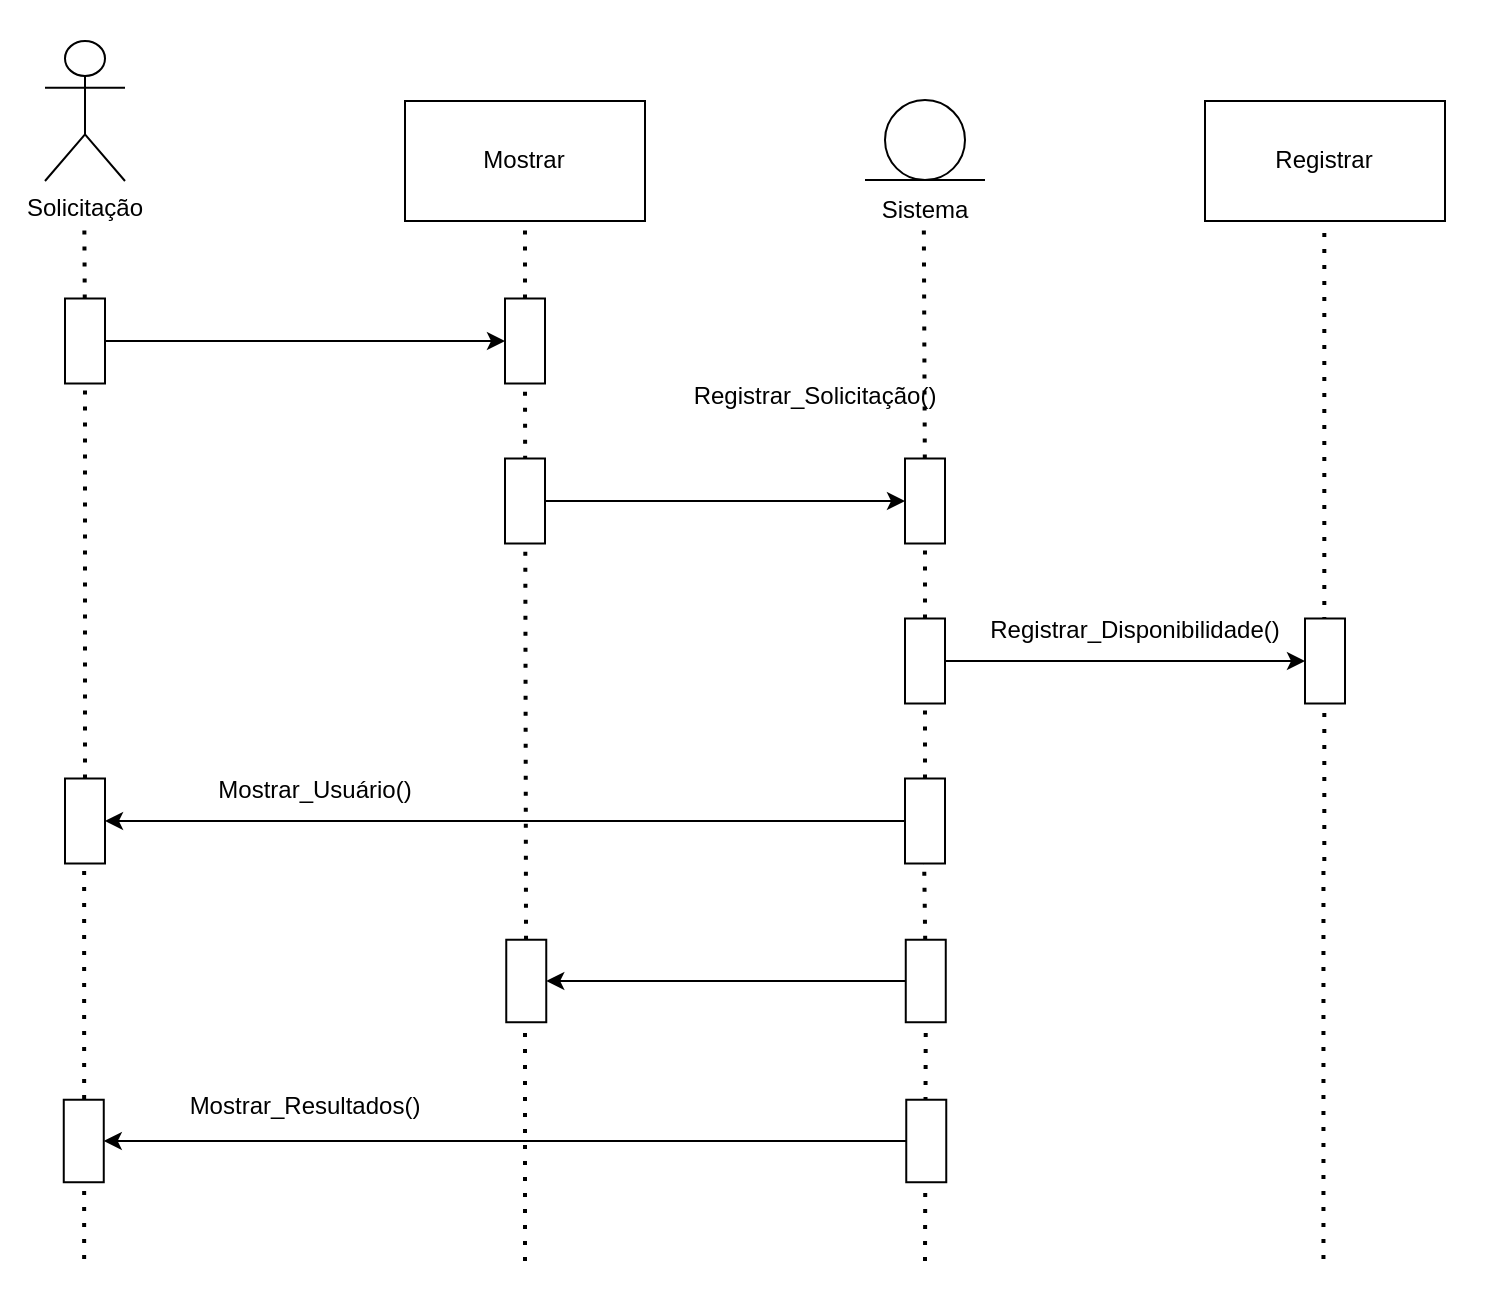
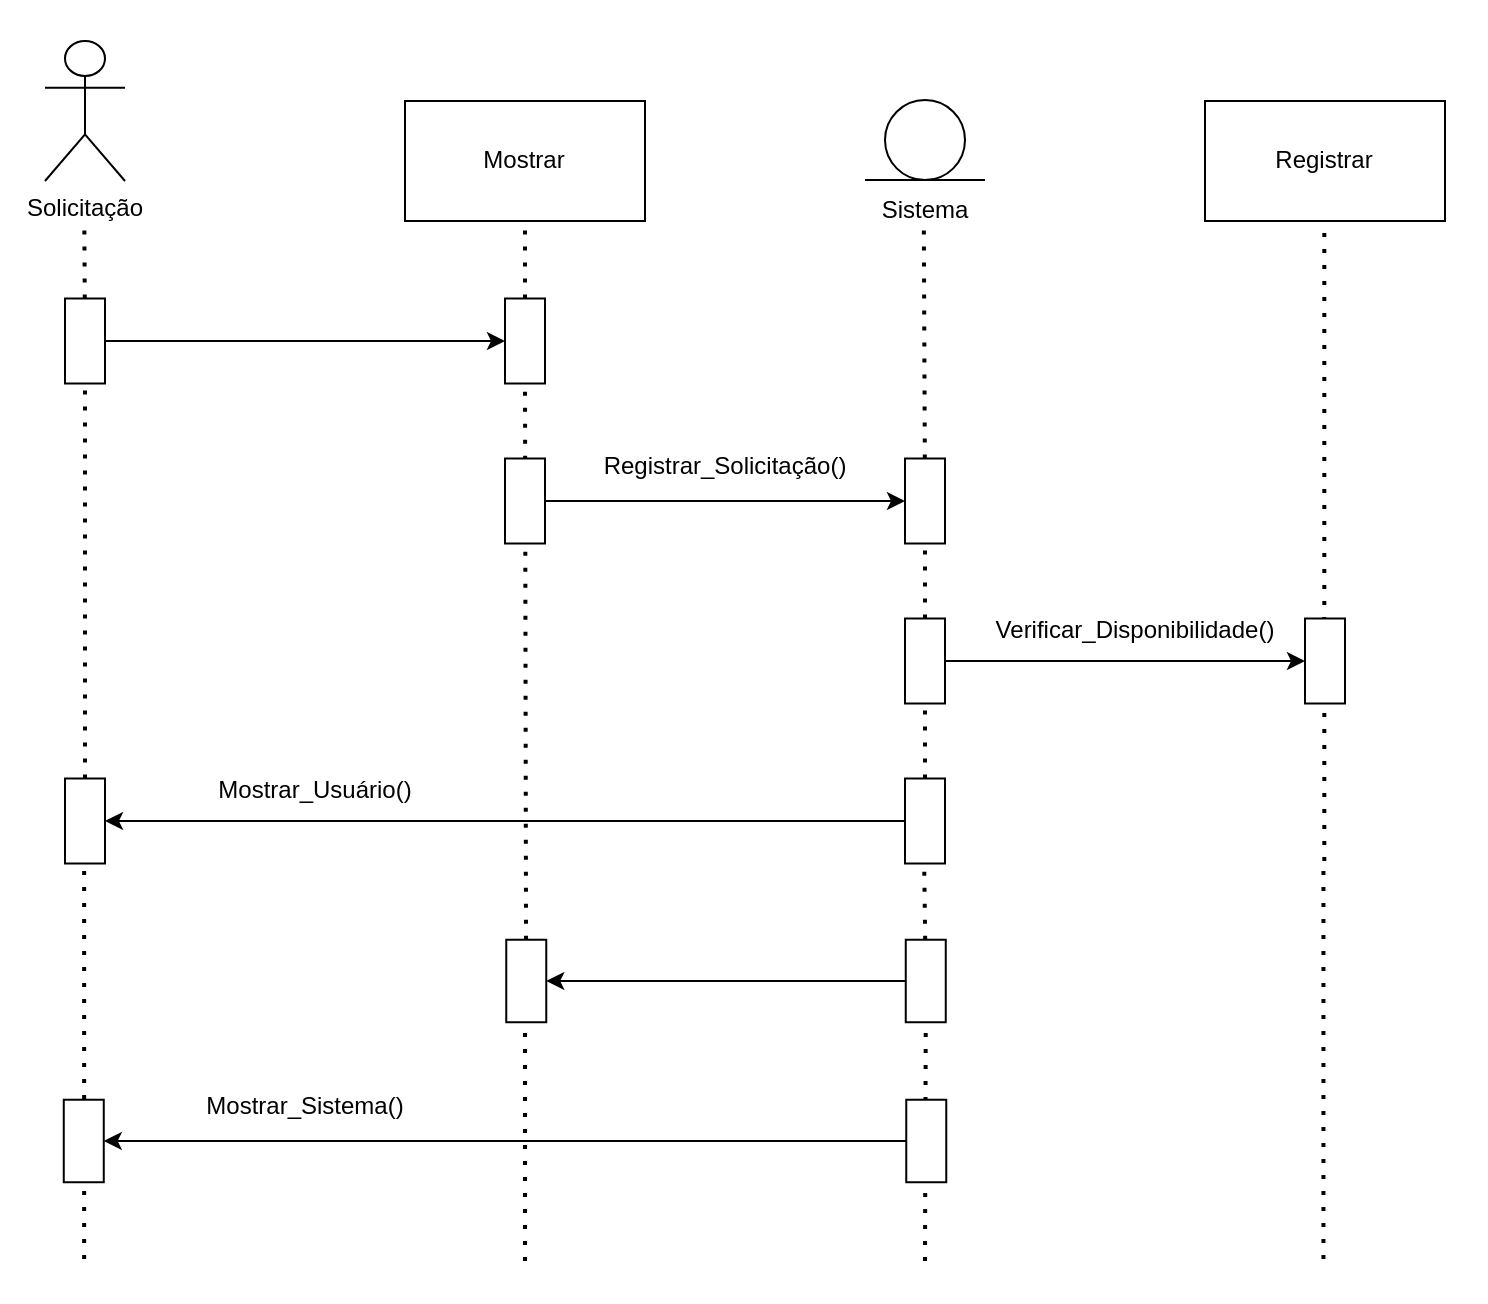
node "Registrar_Solicitação()": moved (815, 397) -> (725, 467)
node "Registrar_Disponibilidade()": label "Registrar_Disponibilidade()" -> "Verificar_Disponibilidade()"
node "Mostrar_Resultados()": label "Mostrar_Resultados()" -> "Mostrar_Sistema()"
